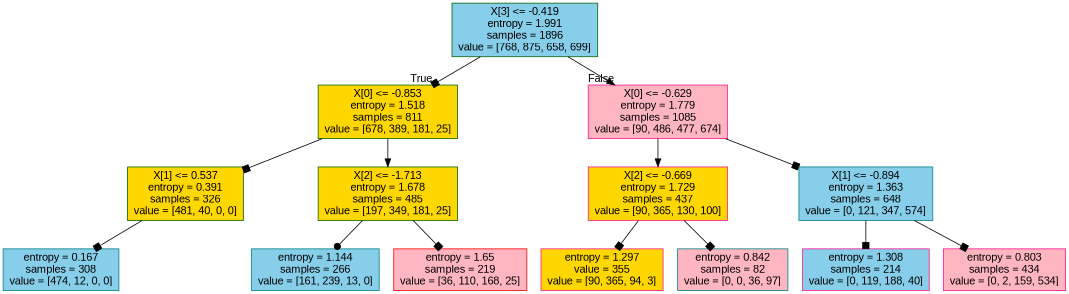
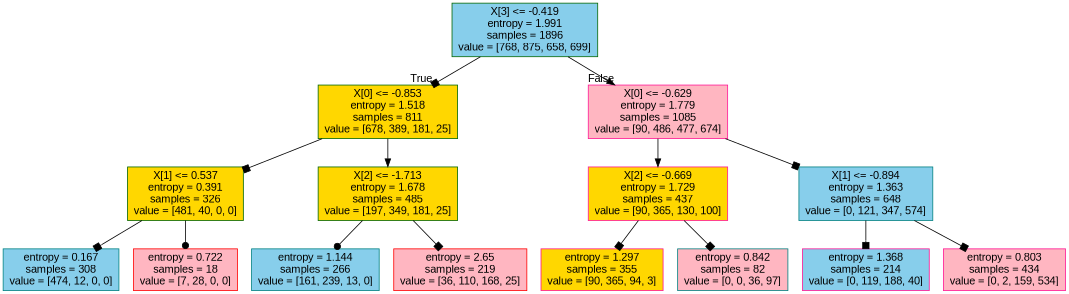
node "entropy = 0.722 samples = 18 value = [7, 28, 0, 0]": added
node "entropy = 1.65 samples = 219 value = [36, 110, 168, 25]": label "entropy = 1.65 samples = 219 value = [36, 110, 168, 25]" -> "entropy = 2.65 samples = 219 value = [36, 110, 168, 25]"
node "entropy = 1.297 value = 355 value = [90, 365, 94, 3]": label "entropy = 1.297 value = 355 value = [90, 365, 94, 3]" -> "entropy = 1.297 samples = 355 value = [90, 365, 94, 3]"
node "entropy = 1.308 samples = 214 value = [0, 119, 188, 40]": label "entropy = 1.308 samples = 214 value = [0, 119, 188, 40]" -> "entropy = 1.368 samples = 214 value = [0, 119, 188, 40]"
